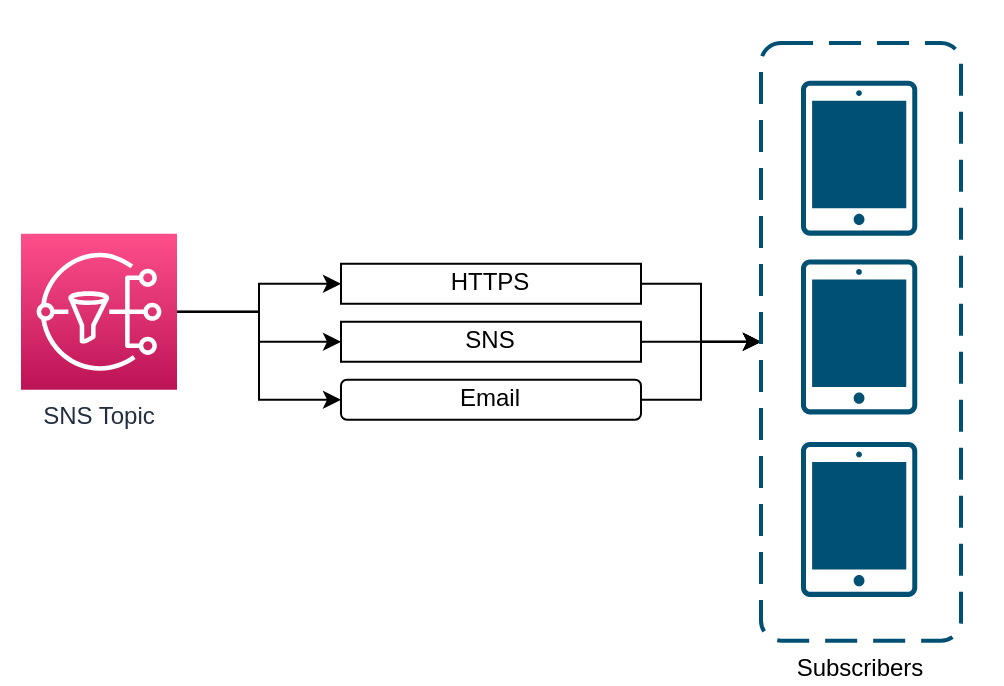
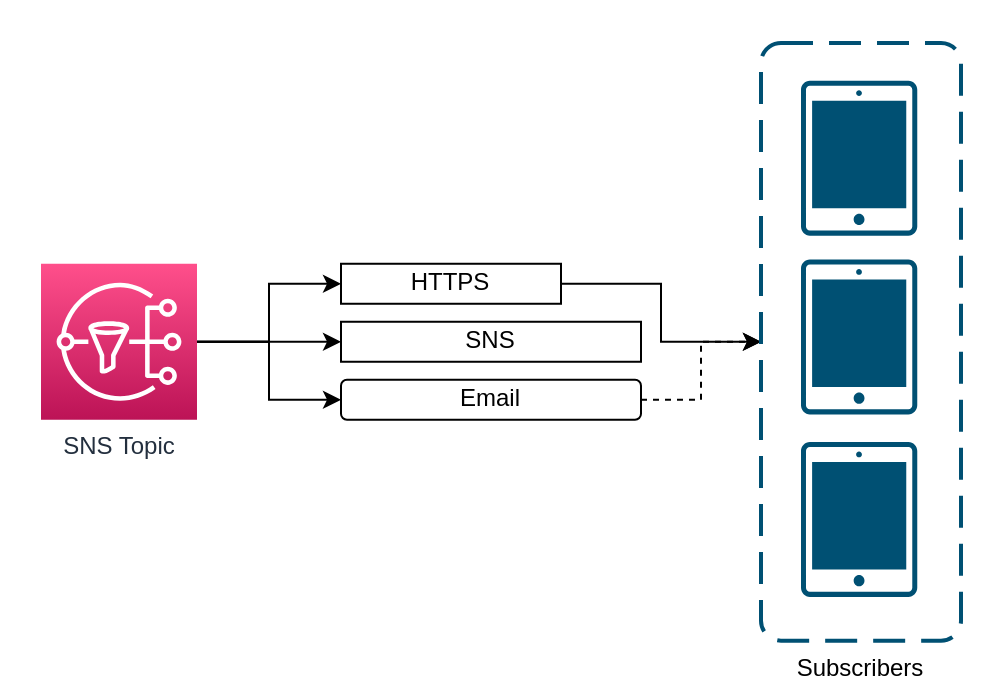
node "HTTPS": size 300x40 -> 220x40
node "SNS Topic": moved (99, 312) -> (119, 342)
edge "SNS" -> "Subscribers": removed
edge "Email" -> "Subscribers": style solid -> dashed
